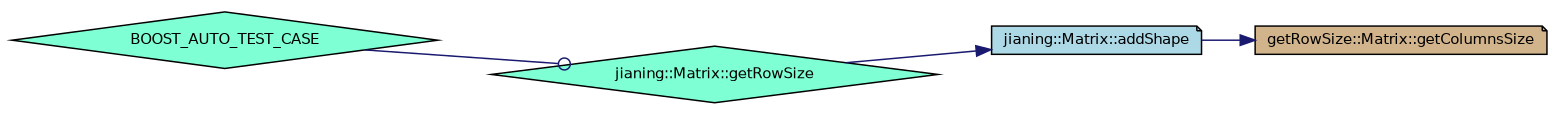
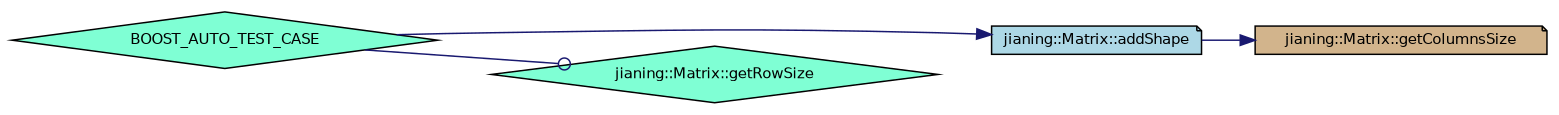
node "getRowSize::Matrix::getColumnsSize": label "getRowSize::Matrix::getColumnsSize" -> "jianing::Matrix::getColumnsSize"
edge "jianing::Matrix::getRowSize" -> "jianing::Matrix::addShape": now "BOOST_AUTO_TEST_CASE" -> "jianing::Matrix::addShape"
